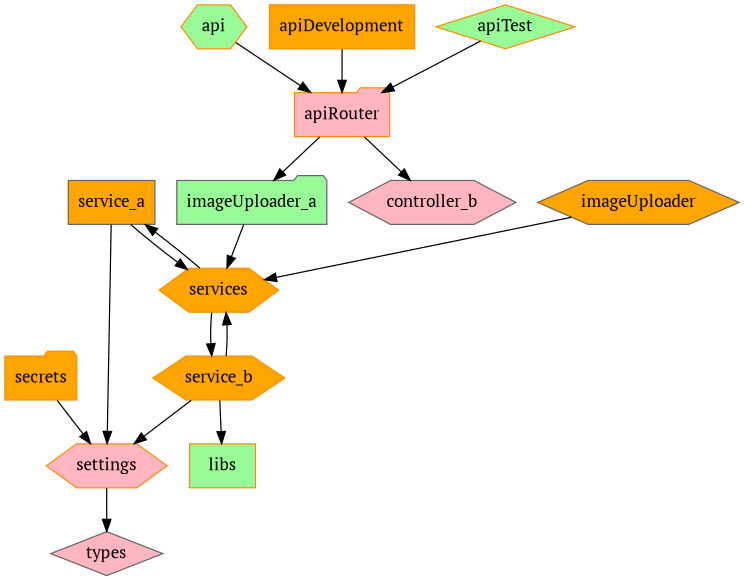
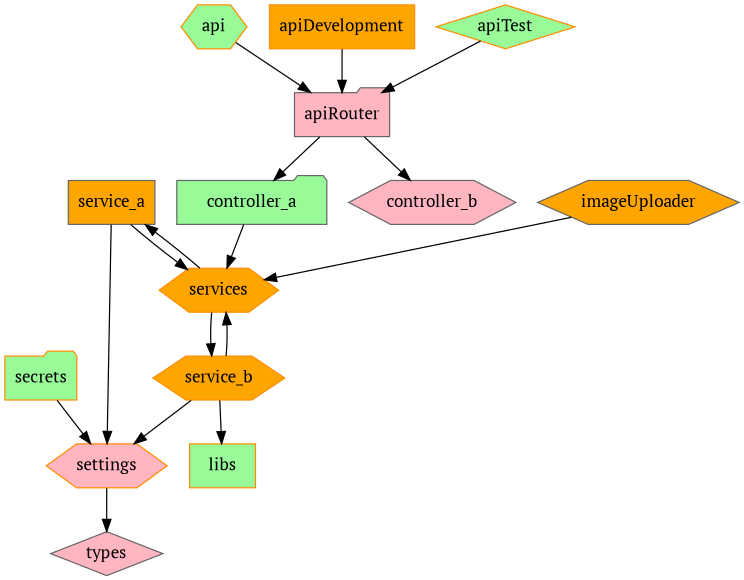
node "apiRouter": color darkorange -> gray40
node "imageUploader_a": label "imageUploader_a" -> "controller_a"
node "secrets": fillcolor orange -> palegreen
